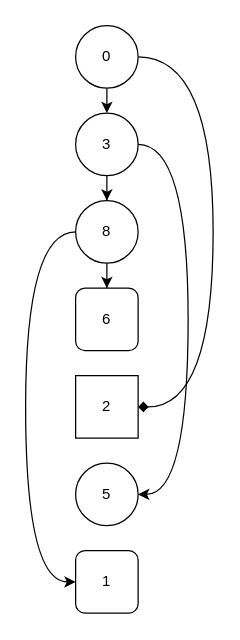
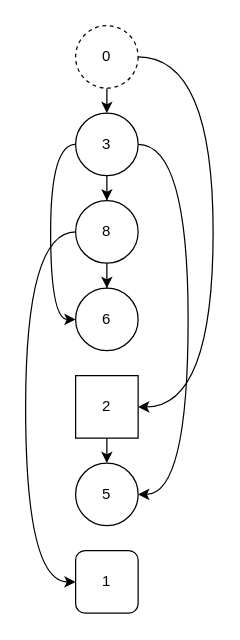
node "0": style solid -> dashed
edge "3" -> "6": added
node "6": shape rounded rectangle -> ellipse
edge "0" -> "2": arrowhead diamond -> classic
edge "2" -> "5": added
